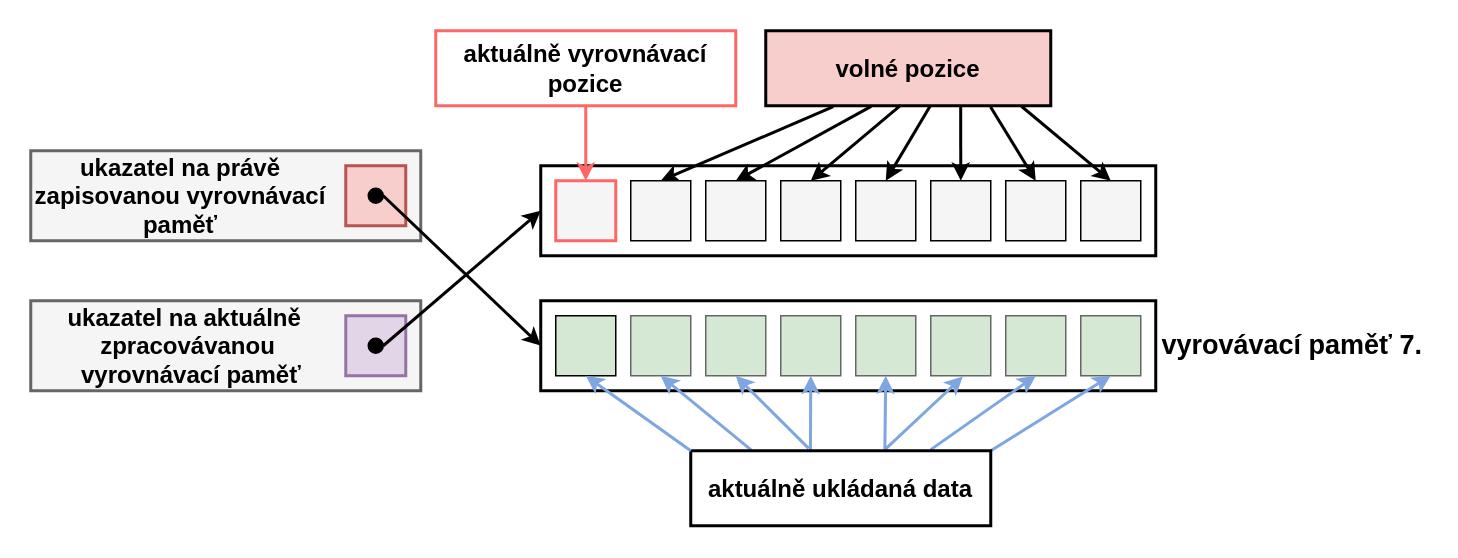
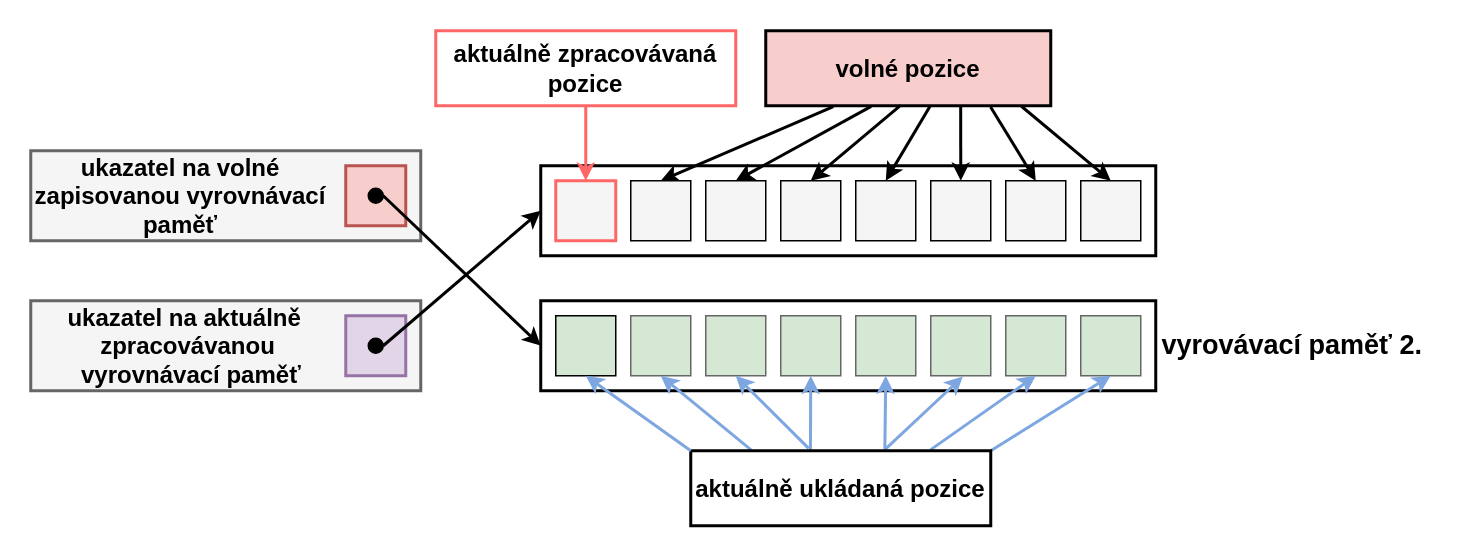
node "aktuálně vyrovnávací pozice": label "aktuálně vyrovnávací pozice" -> "aktuálně zpracovávaná pozice"
node "ukazatel na právě zapisovanou vyrovnávací paměť": label "ukazatel na právě zapisovanou vyrovnávací paměť" -> "ukazatel na volné zapisovanou vyrovnávací paměť"
node "vyrovávací paměť 7.": label "vyrovávací paměť 7." -> "vyrovávací paměť 2."
node "aktuálně ukládaná data": label "aktuálně ukládaná data" -> "aktuálně ukládaná pozice"
